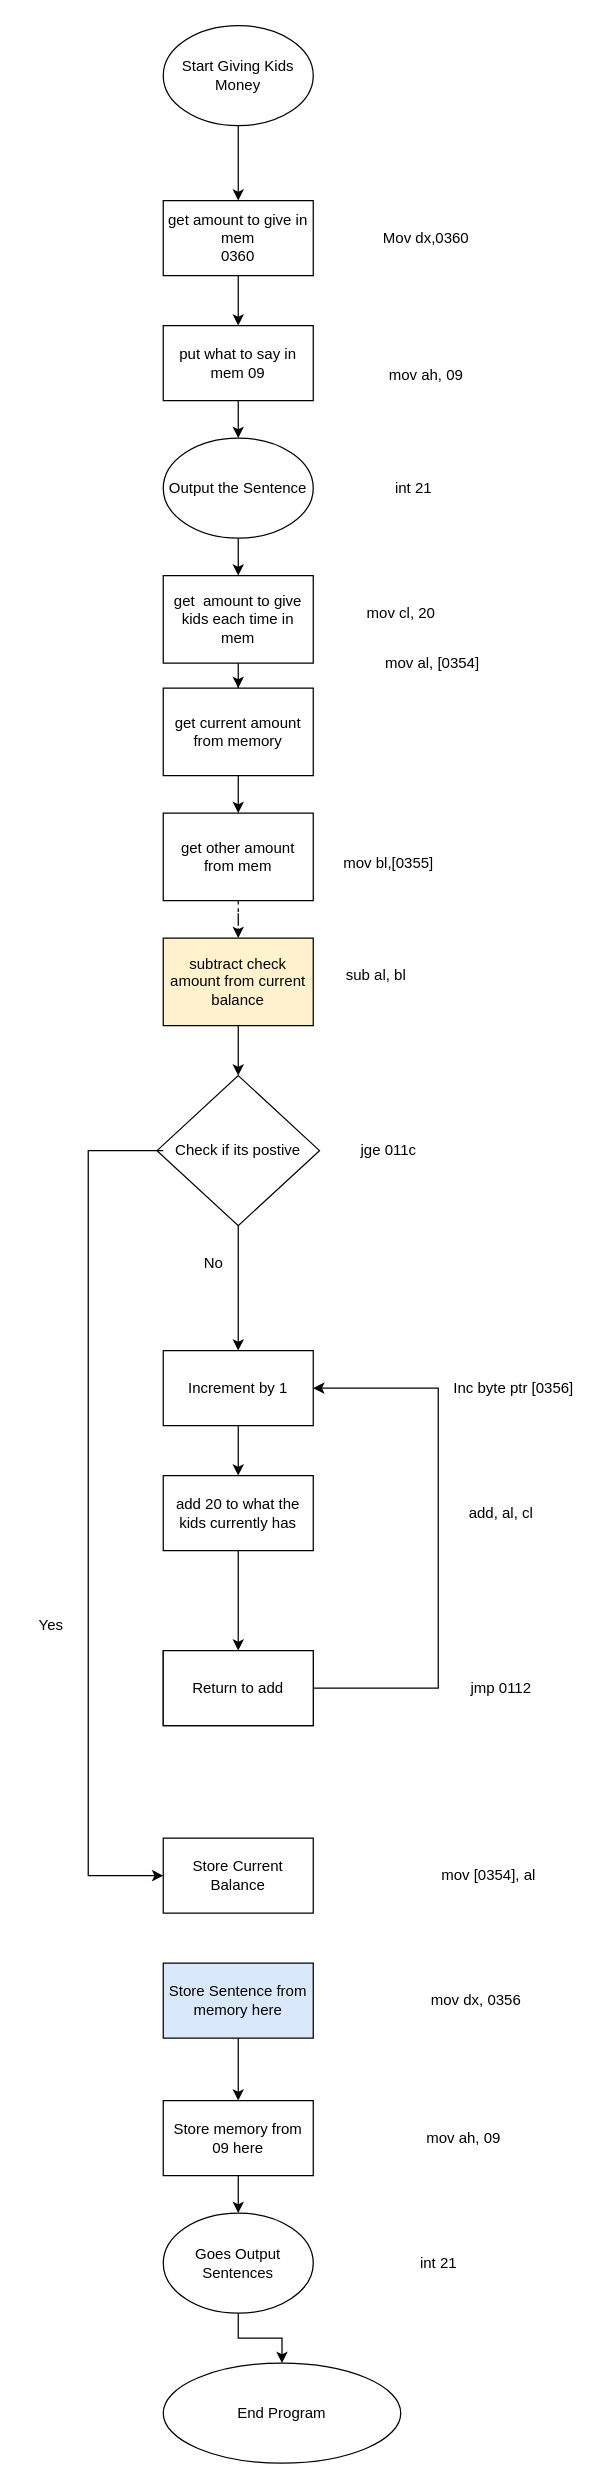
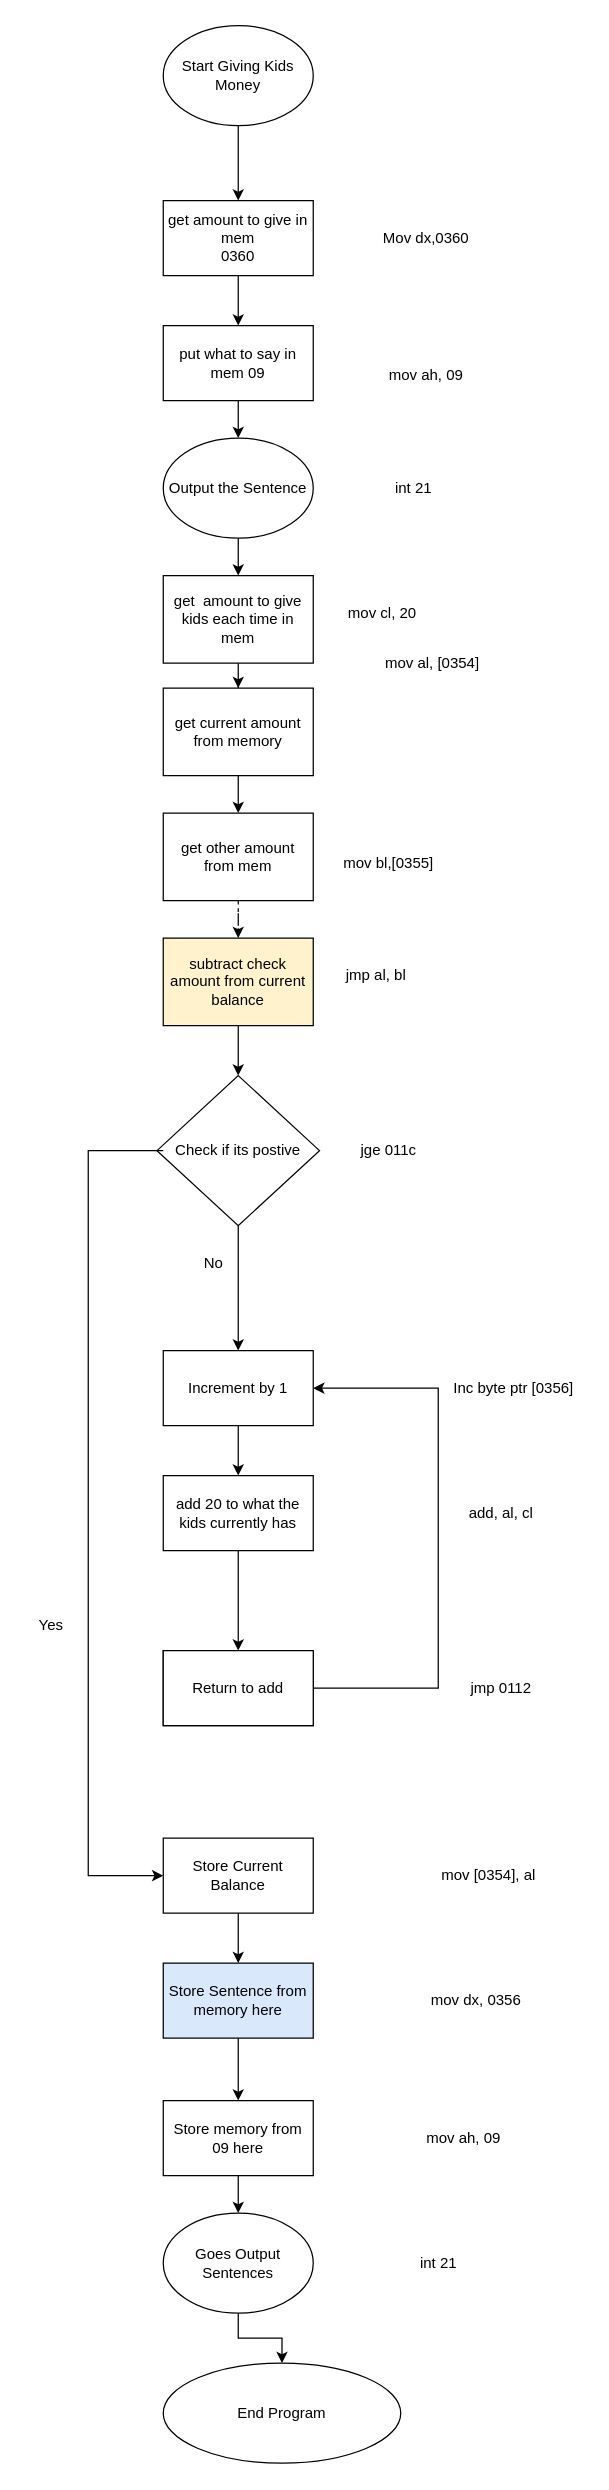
node "mov cl, 20": moved (401, 613) -> (382, 613)
node "sub al, bl": label "sub al, bl" -> "jmp al, bl"
edge "Store Current Balance" -> "Store Sentence from memory here": added
